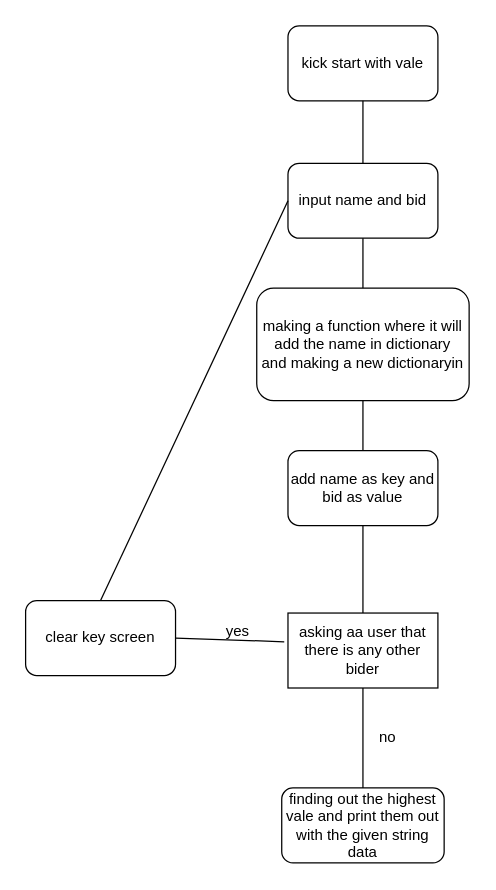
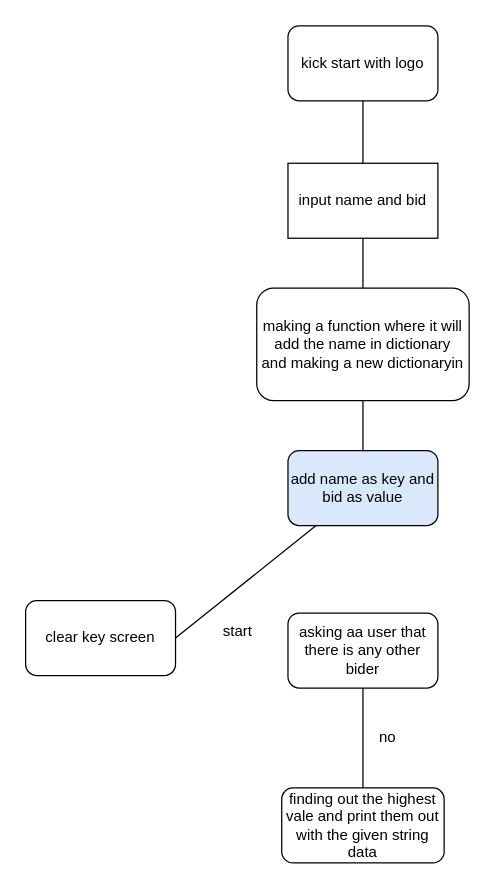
node "kick start with vale": label "kick start with vale" -> "kick start with logo"
node "input name and bid": shape rounded rectangle -> rectangle
edge "input name and bid" -- "clear key screen": removed
node "add name as key and bid as value": fillcolor #ffffff -> #dae8fc
edge "add name as key and bid as value" -- "asking aa user that there is any other bider": removed
node "yes": label "yes" -> "start"
edge "clear key screen" -- "asking aa user that there is any other bider": now "clear key screen" -- "add name as key and bid as value"
node "asking aa user that there is any other bider": shape rectangle -> rounded rectangle
